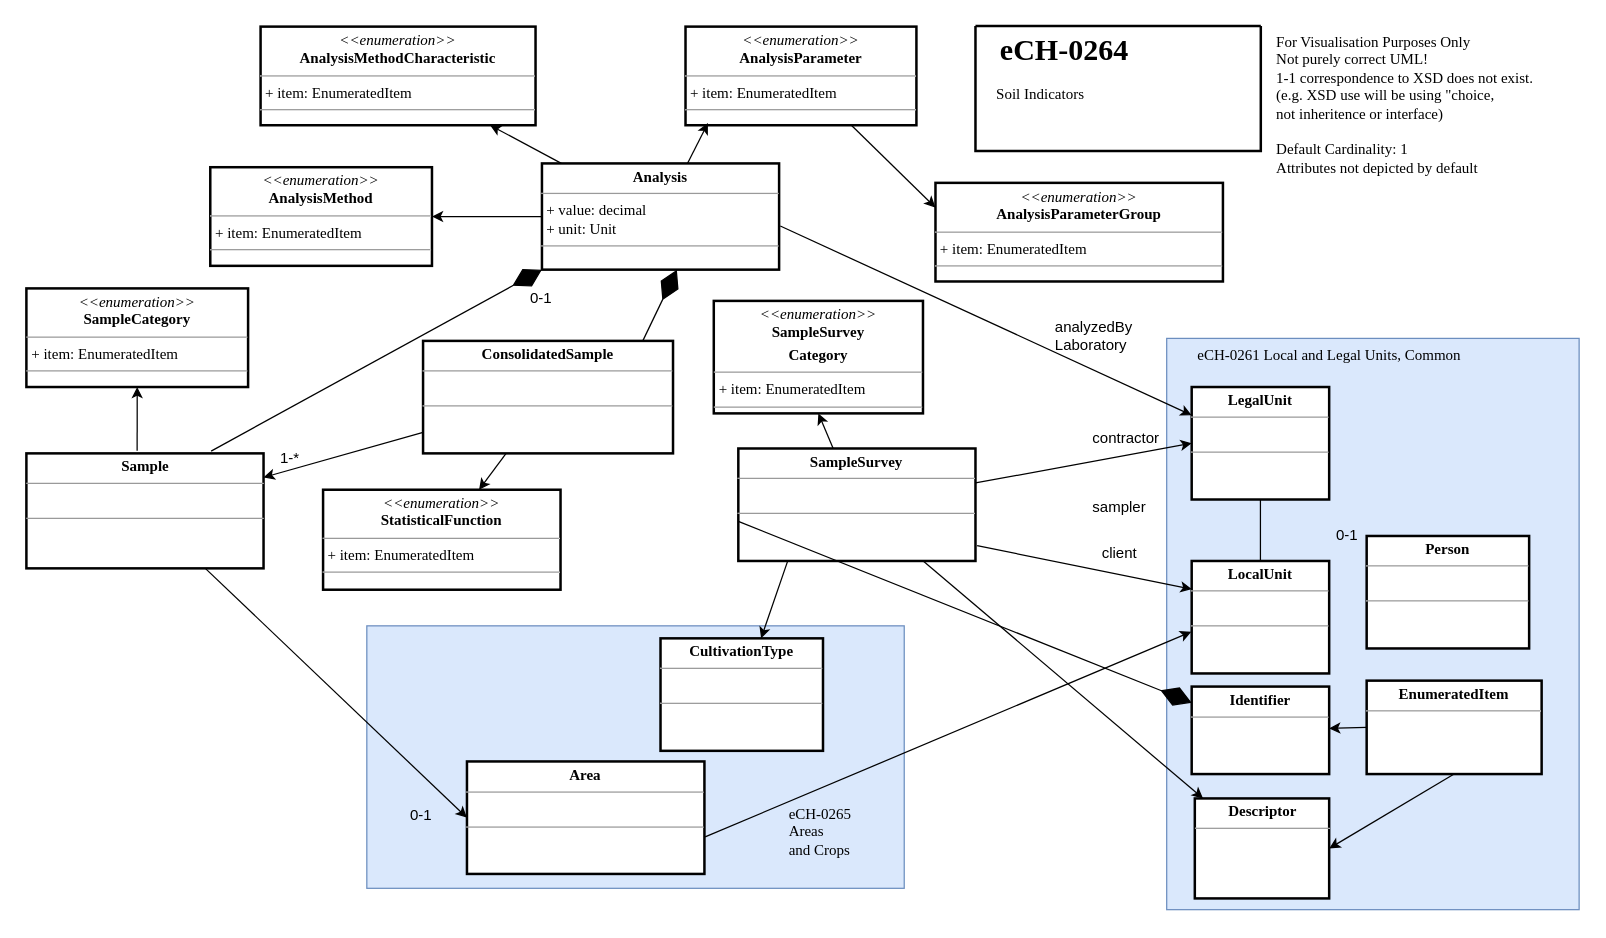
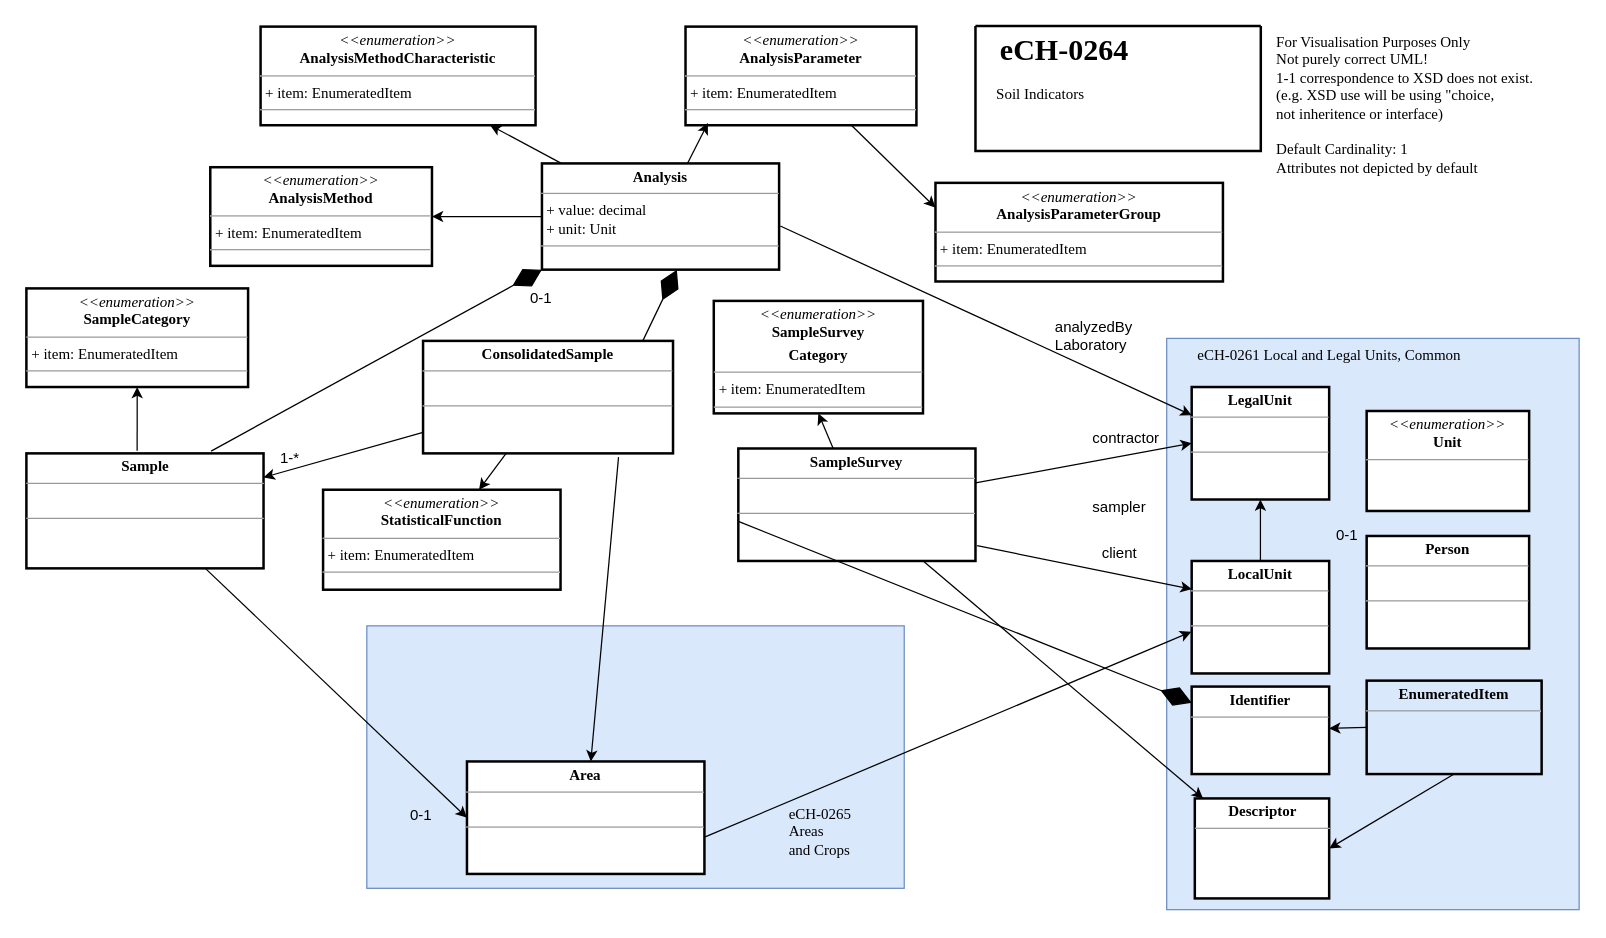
node "<<enumeration>> Unit": added
edge "LegalUnit" -- "LocalUnit": arrowhead none -> classic
edge "SampleSurvey" -> "CultivationType": removed
edge "ConsolidatedSample" -> "Area": added
node "CultivationType": removed
node "EnumeratedItem": fillcolor #ffffff -> #dae8fc
